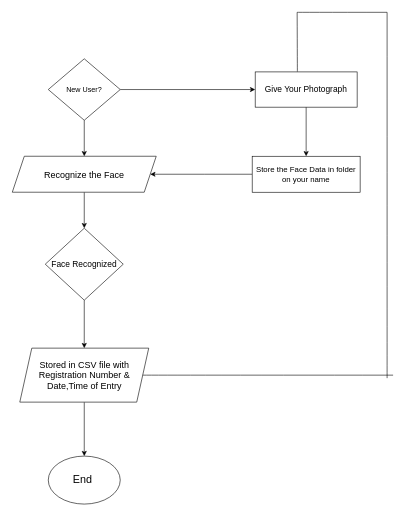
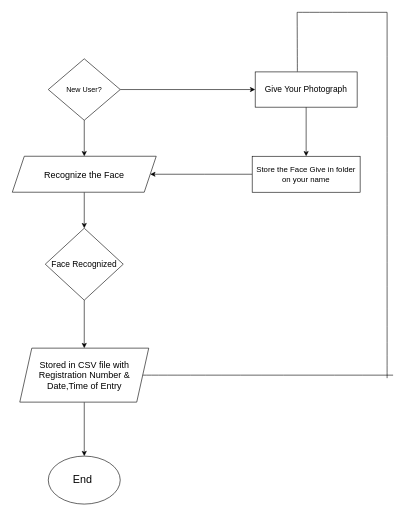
node "Store the Face Data in folder on your name": label "Store the Face Data in folder on your name" -> "Store the Face Give in folder on your name"
